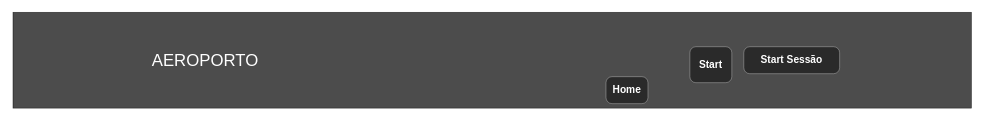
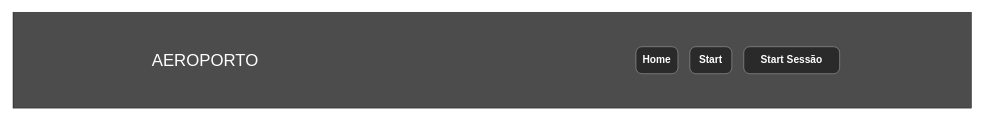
node "Start": size 42x36 -> 42x27
node "Home": moved (627, 90) -> (657, 60)
